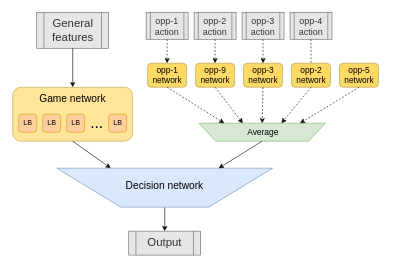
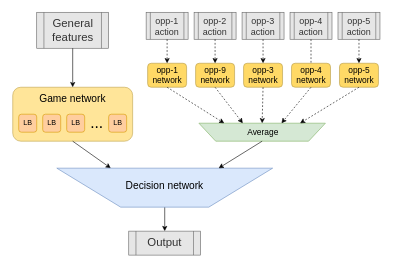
node "opp-5 action": added
edge "opp-5 action" -> "opp-5 network": added
node "opp-2 network": label "opp-2 network" -> "opp-4 network"
